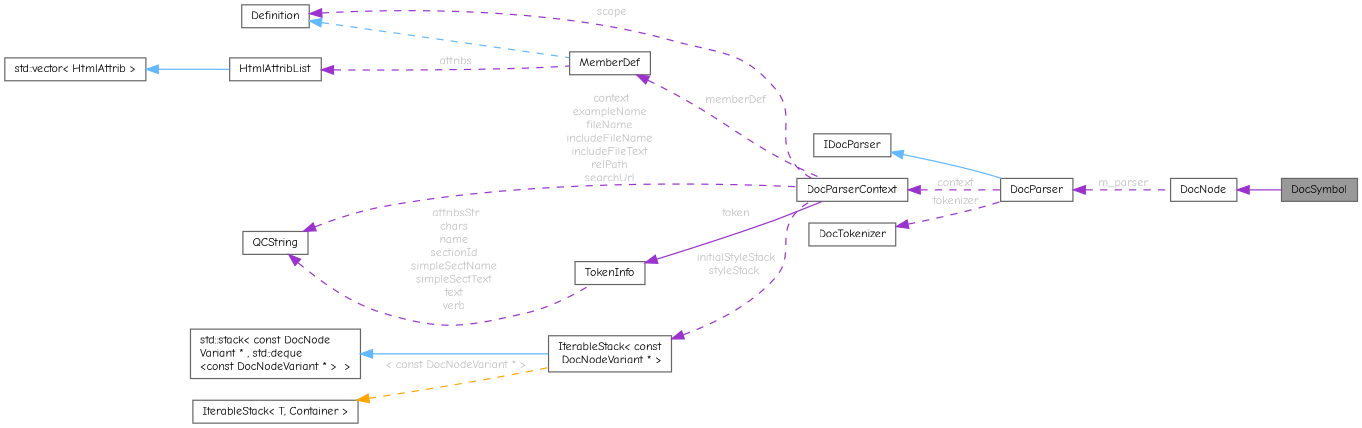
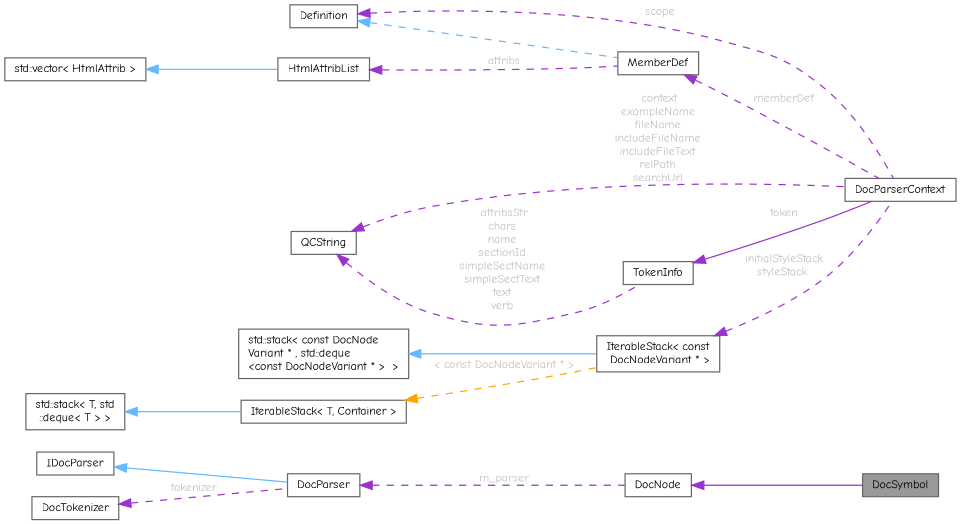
edge "DocParser" -> "DocParserContext": removed, label "context"
node "std::stack< T, std ::deque< T > >": added
